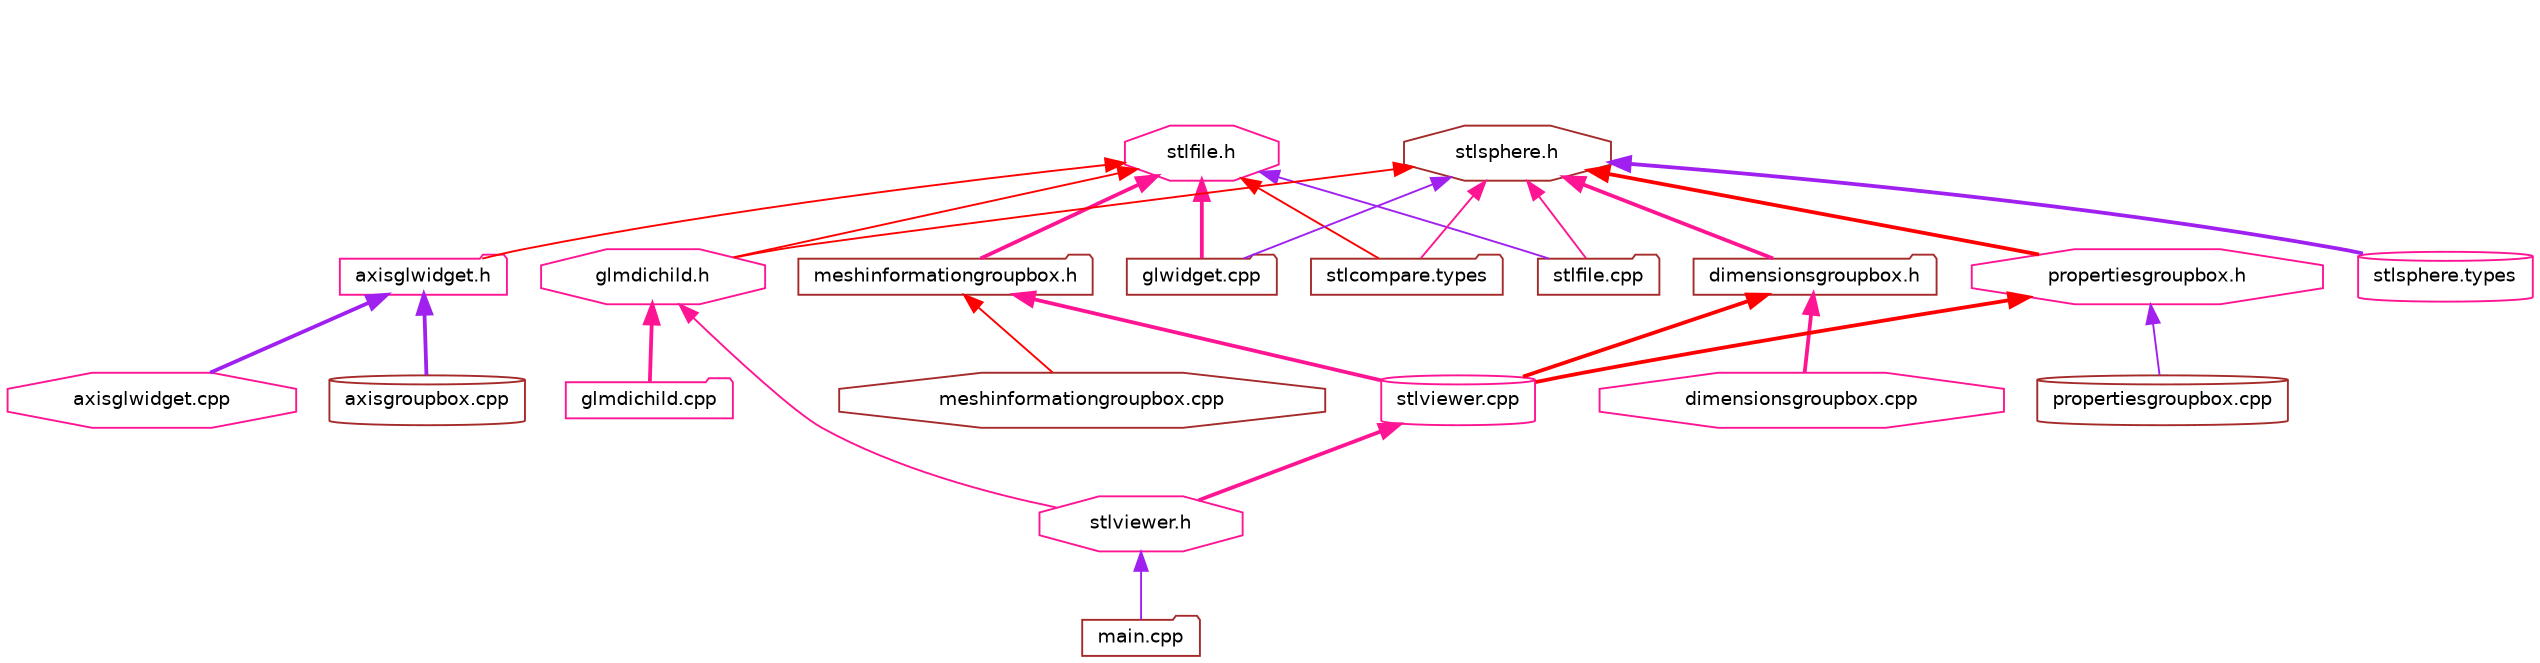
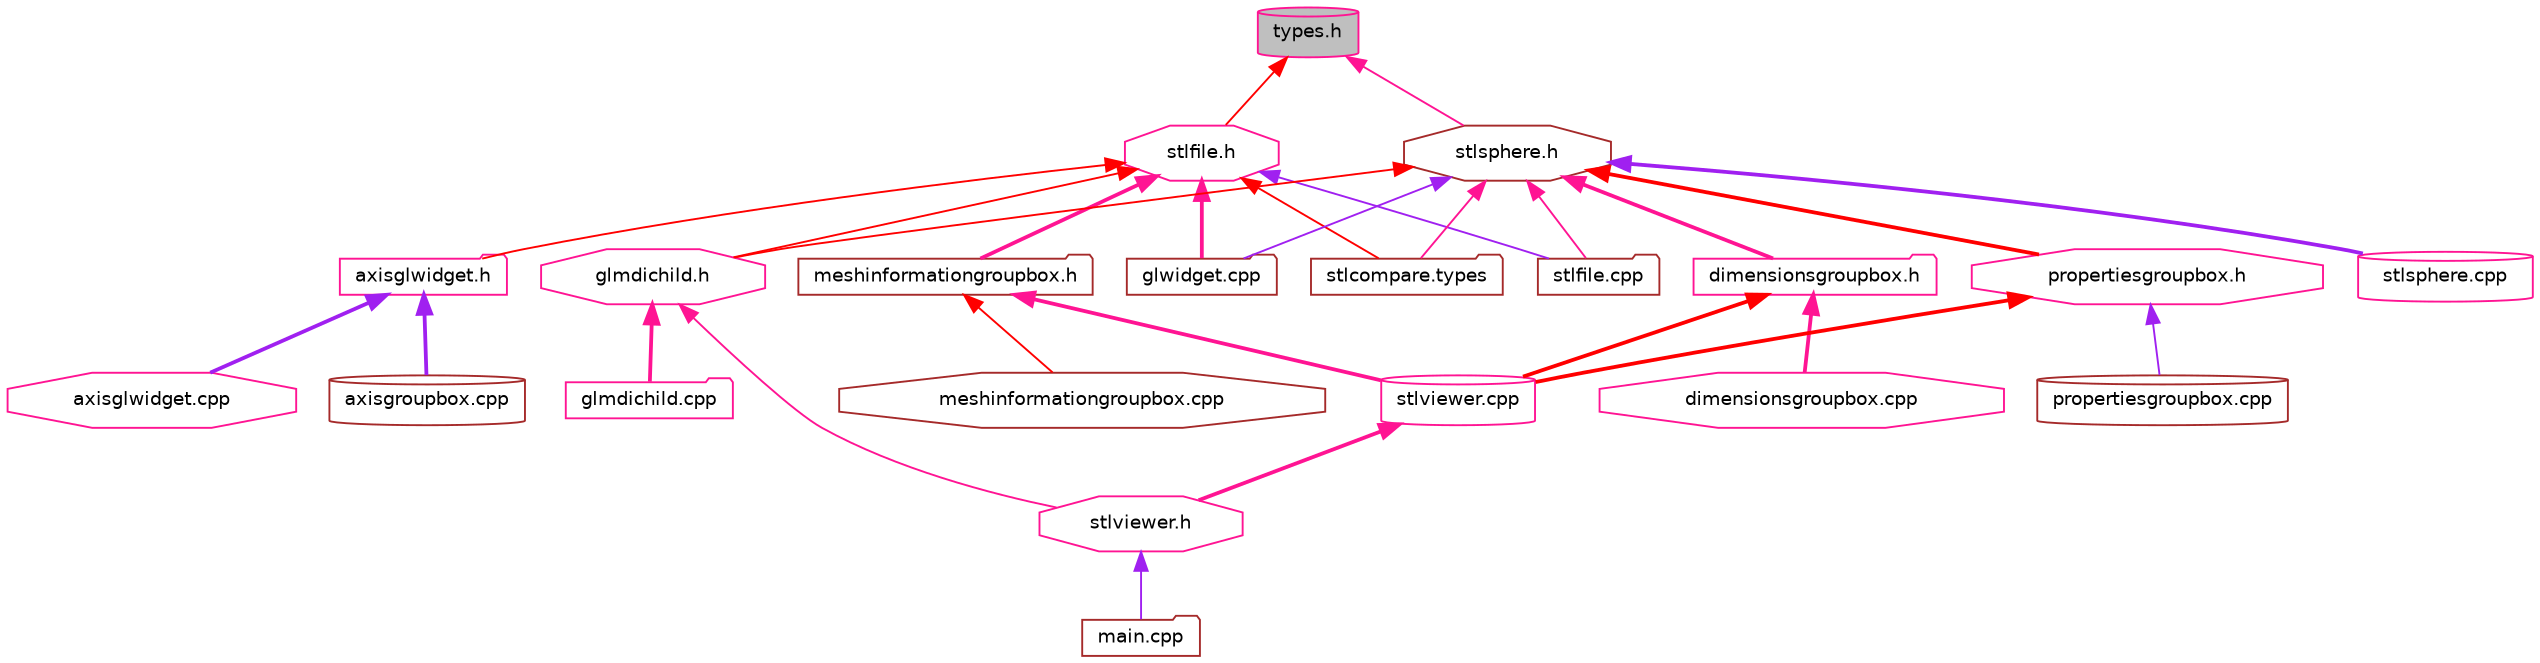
node "types.h": added
node "dimensionsgroupbox.h": color brown -> deeppink
node "stlsphere.types": label "stlsphere.types" -> "stlsphere.cpp"
